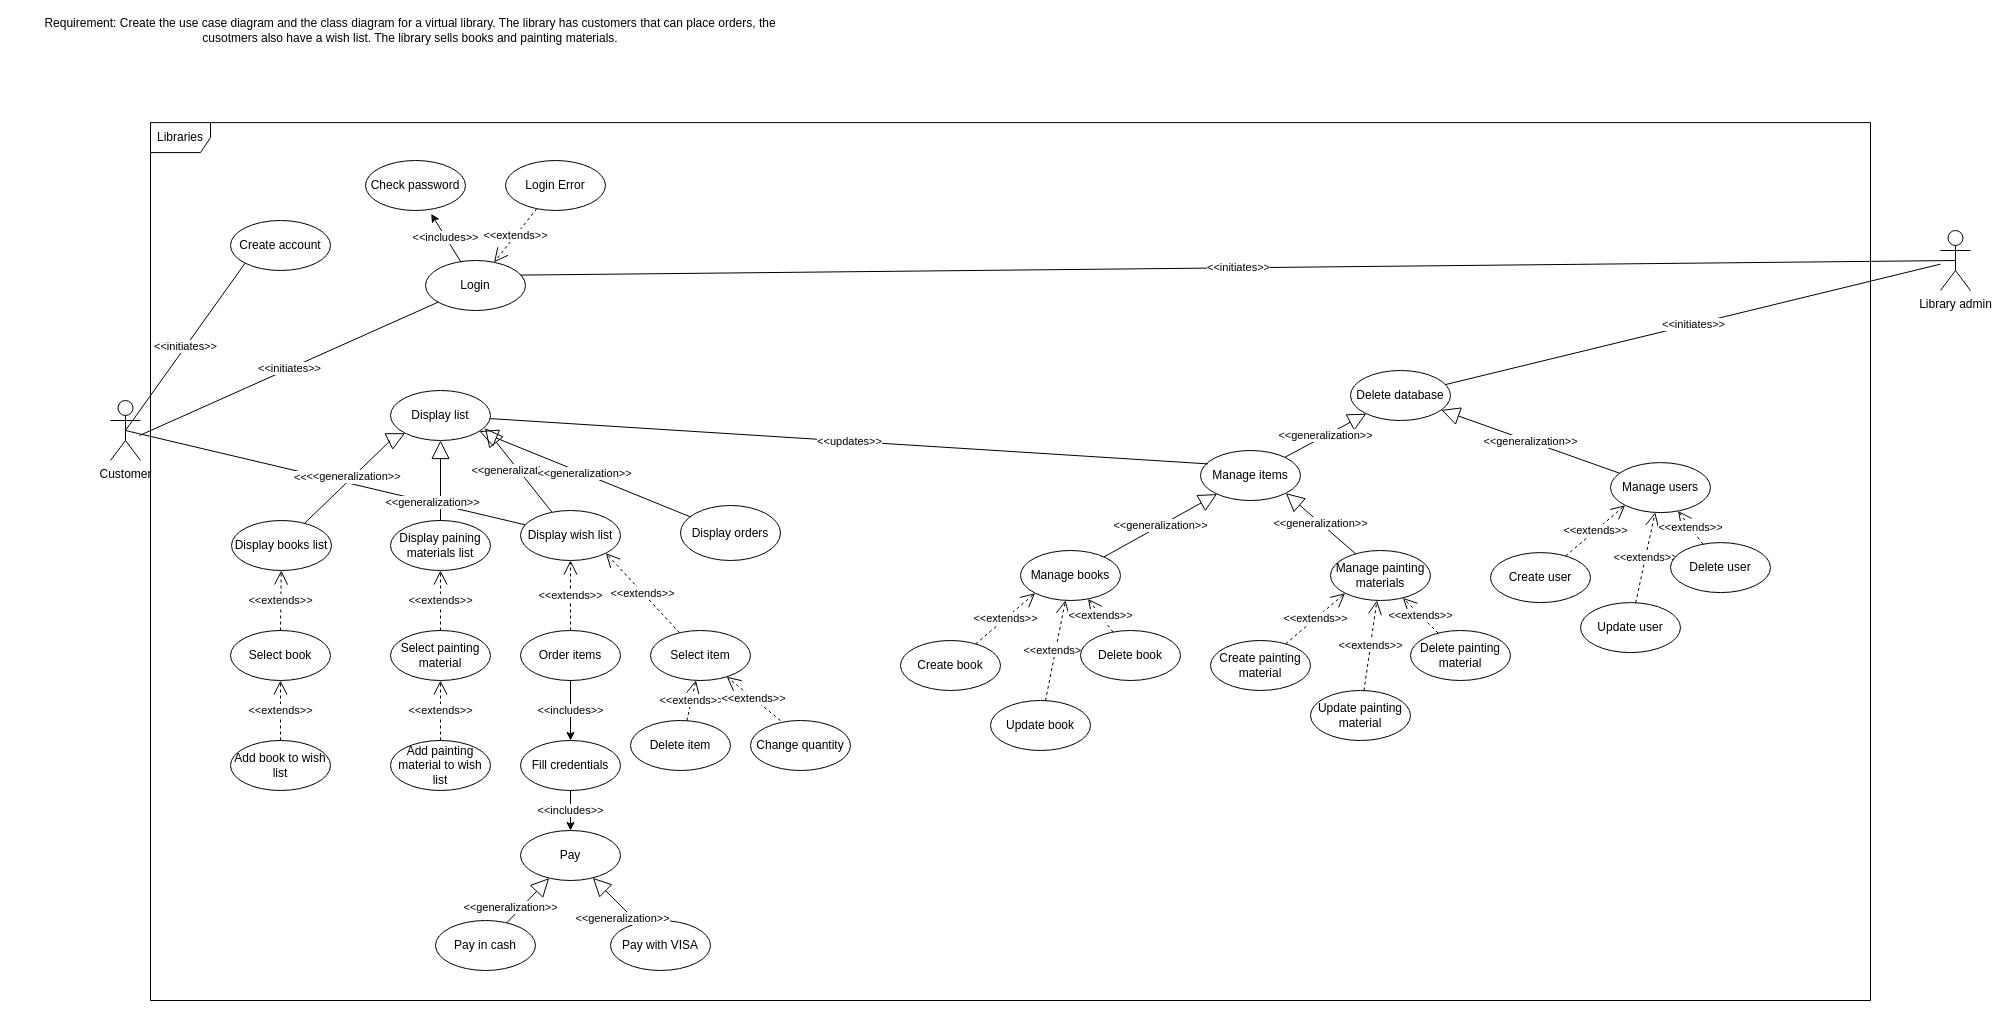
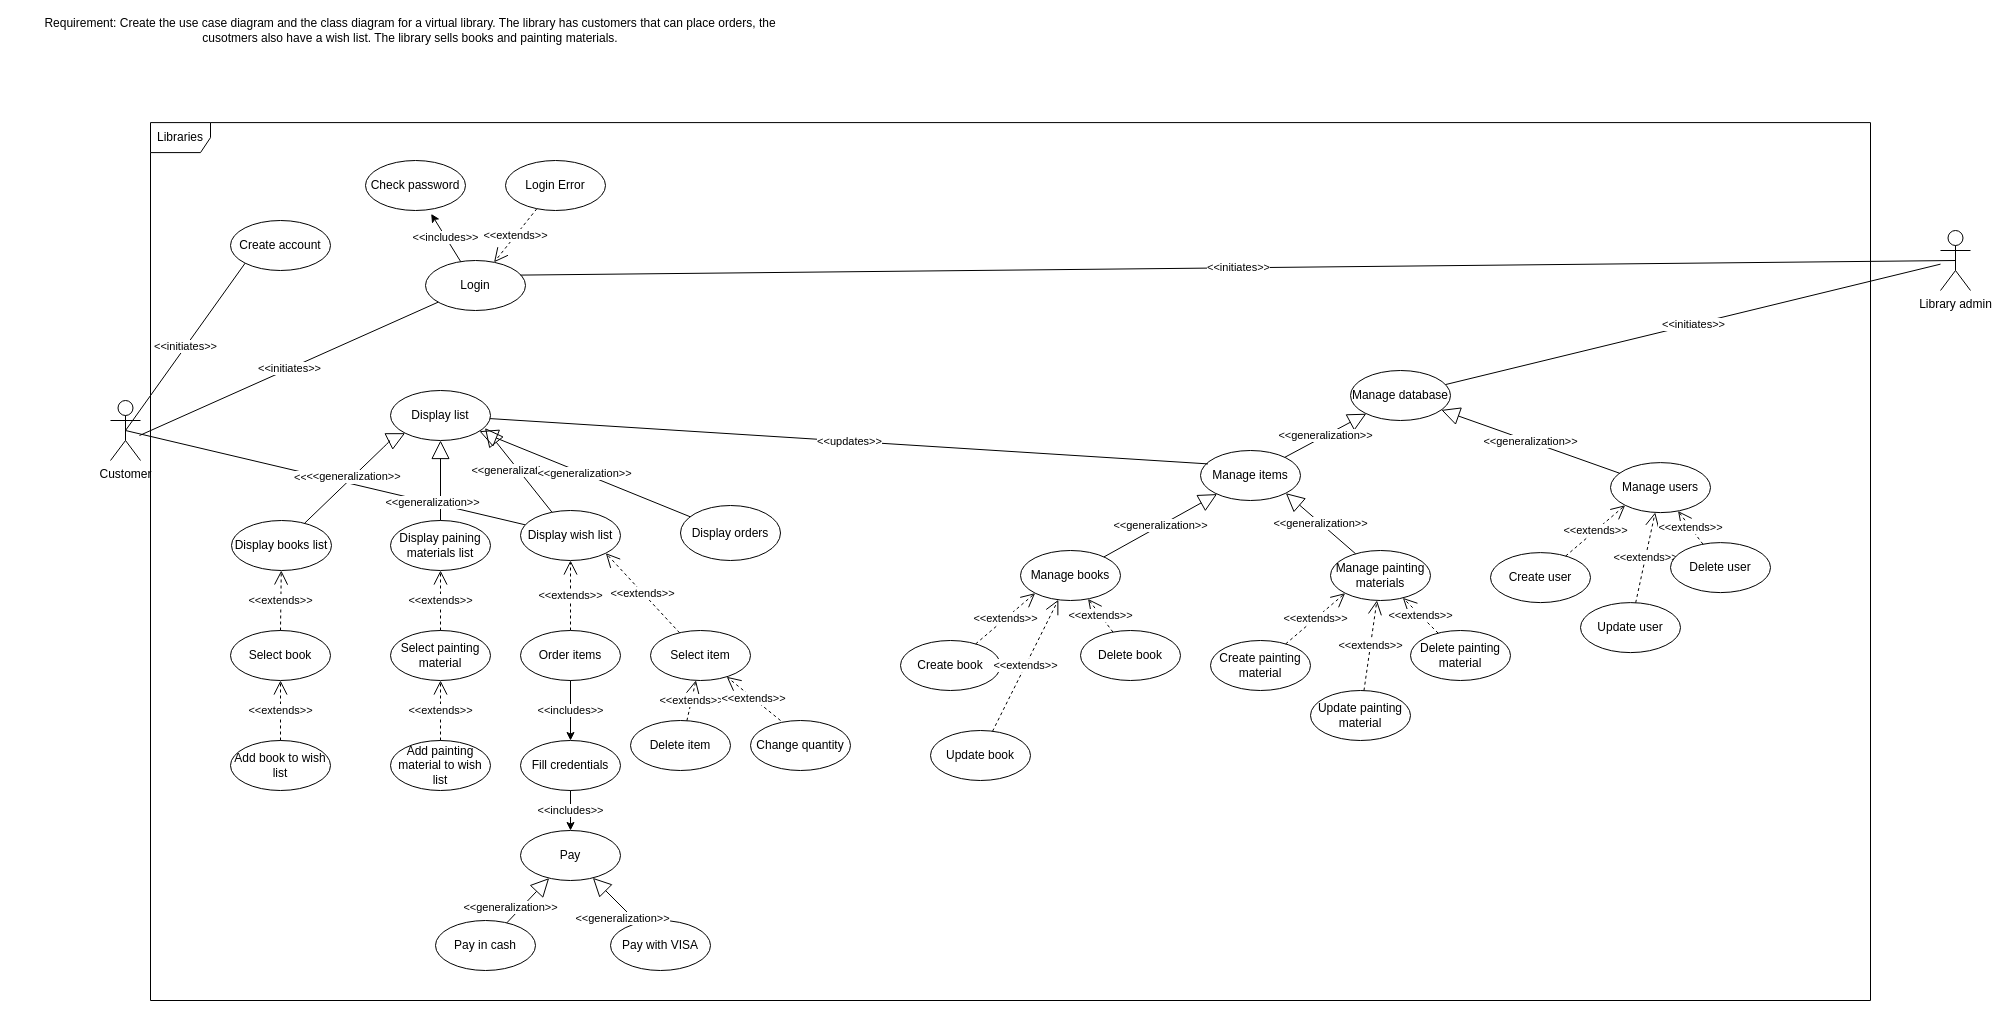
node "Delete database": label "Delete database" -> "Manage database"
node "Update book": moved (1041, 726) -> (981, 756)
